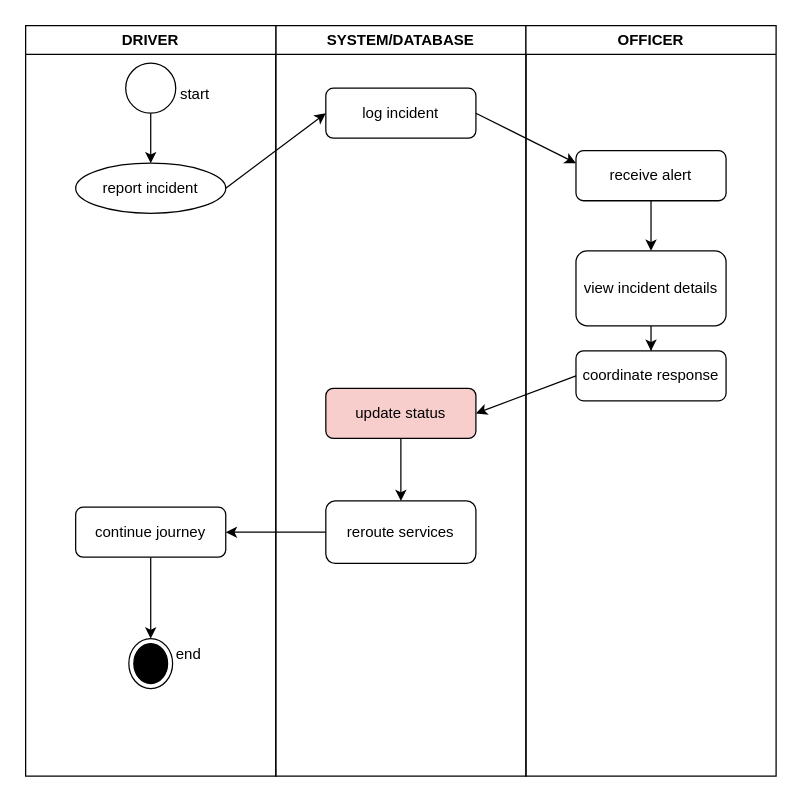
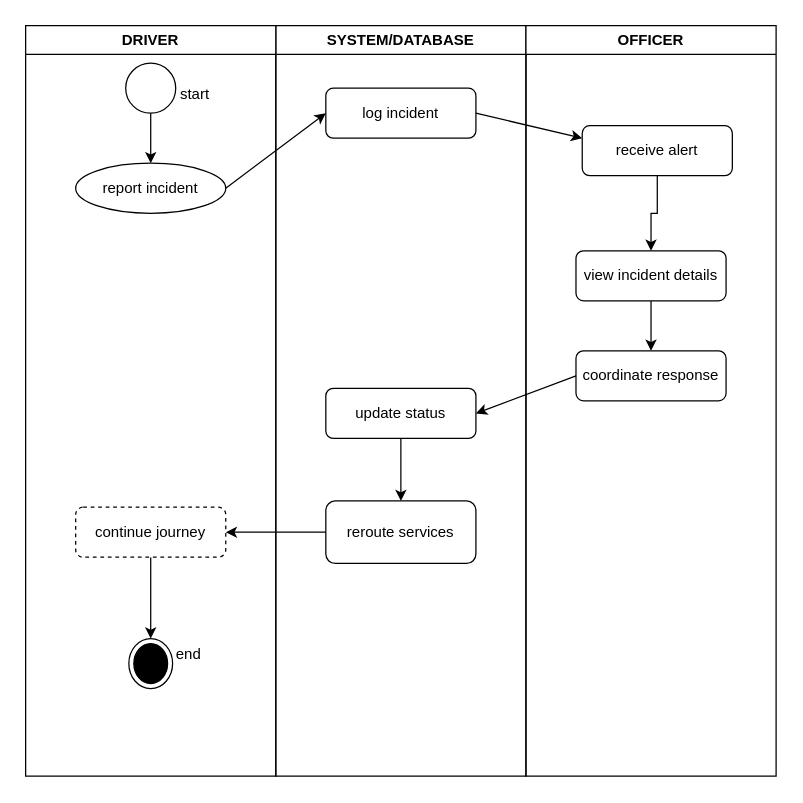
node "receive alert": moved (651, 176) -> (657, 151)
node "view incident details": size 150x75 -> 150x50
node "update status": fillcolor #f8cecc -> #ffffff
node "continue journey": style solid -> dashed
